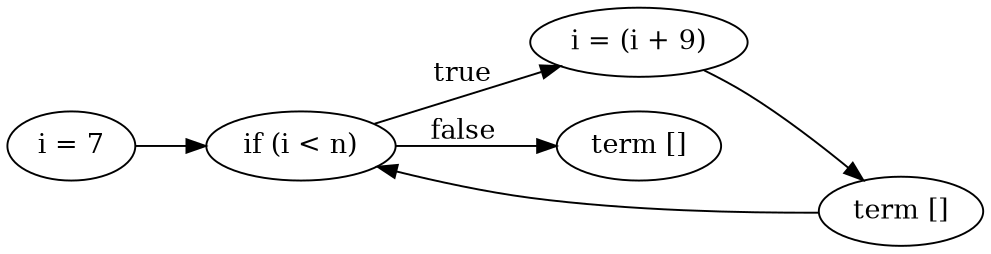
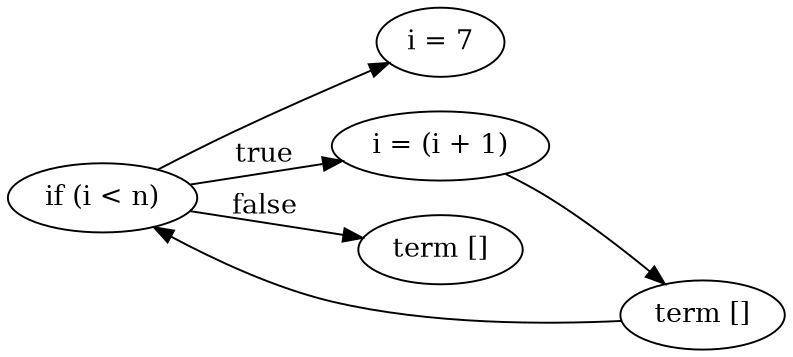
node "i = (i + 9)": label "i = (i + 9)" -> "i = (i + 1)"
edge "i = 7" -> "if (i < n)": reversed
